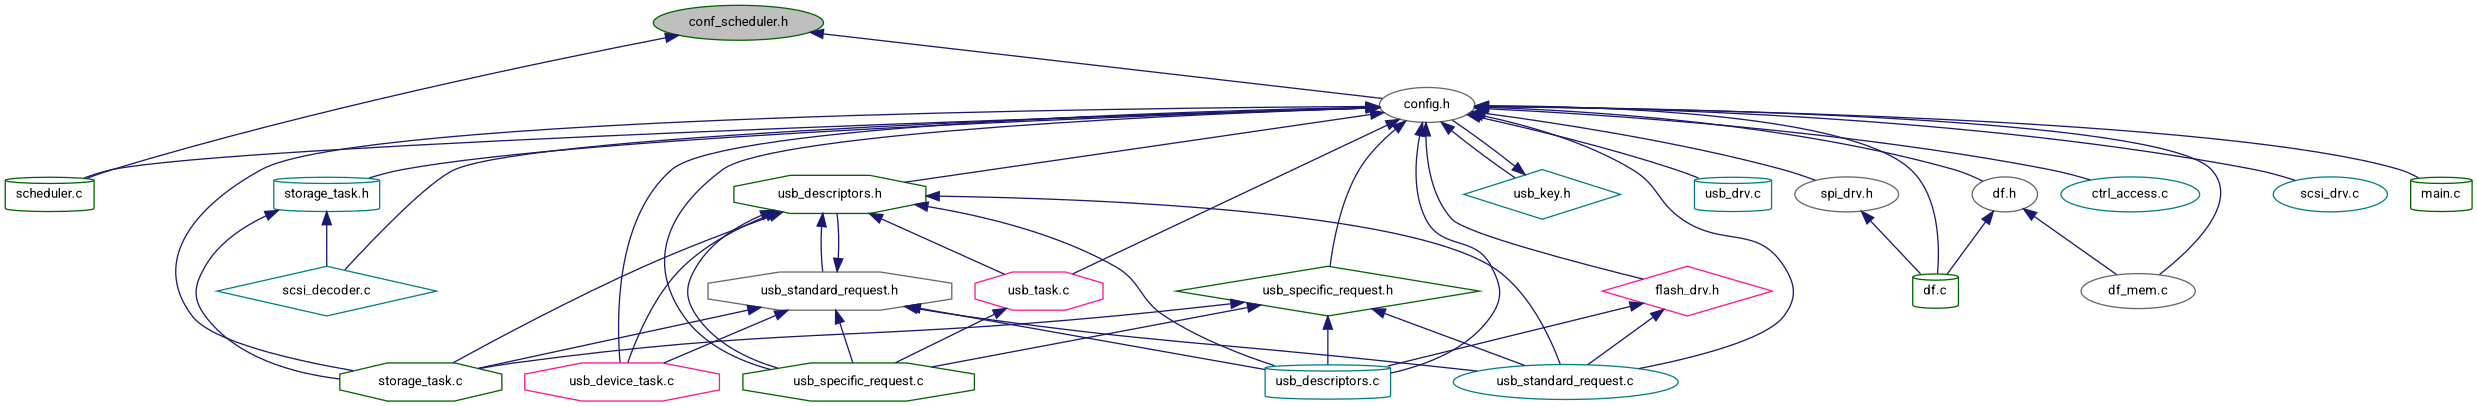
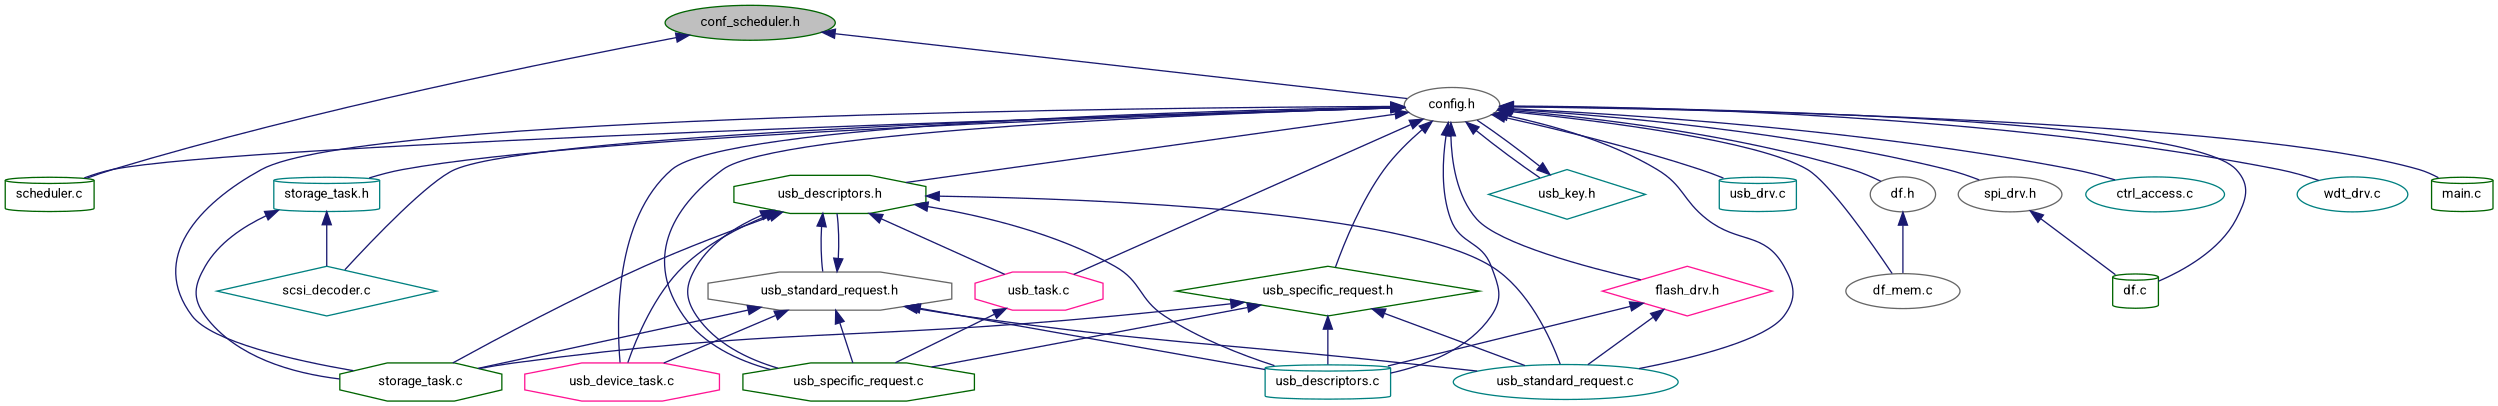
node "scsi_drv.c": label "scsi_drv.c" -> "wdt_drv.c"
edge "df.c" -> "df.h": removed
